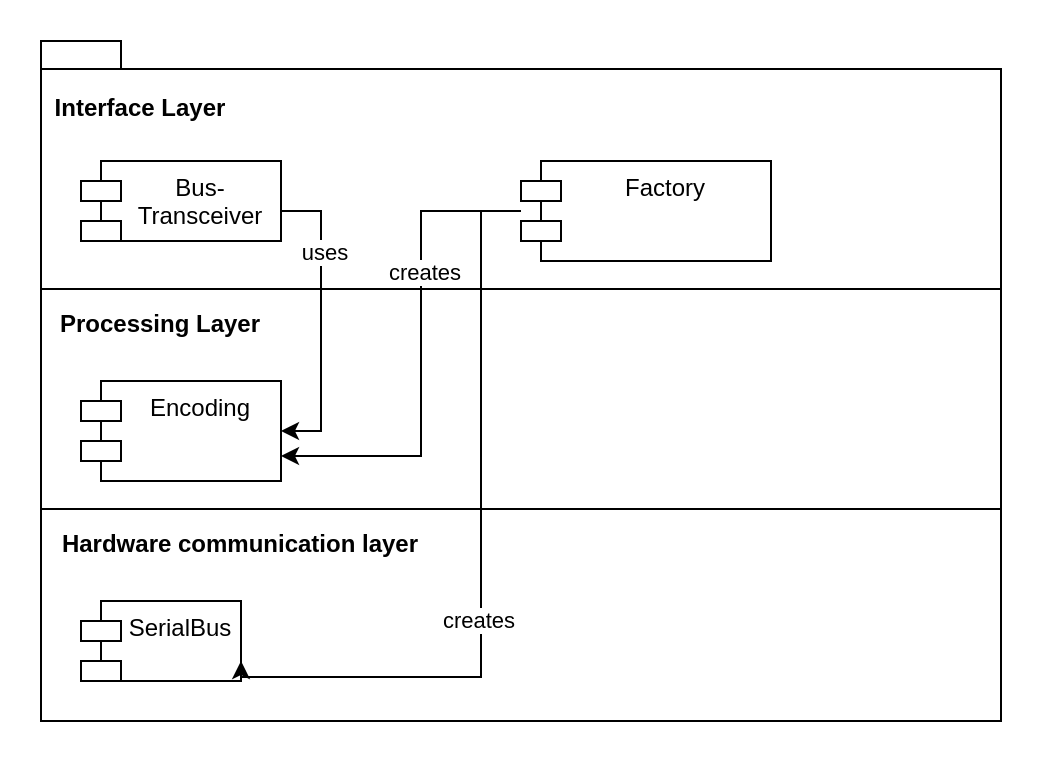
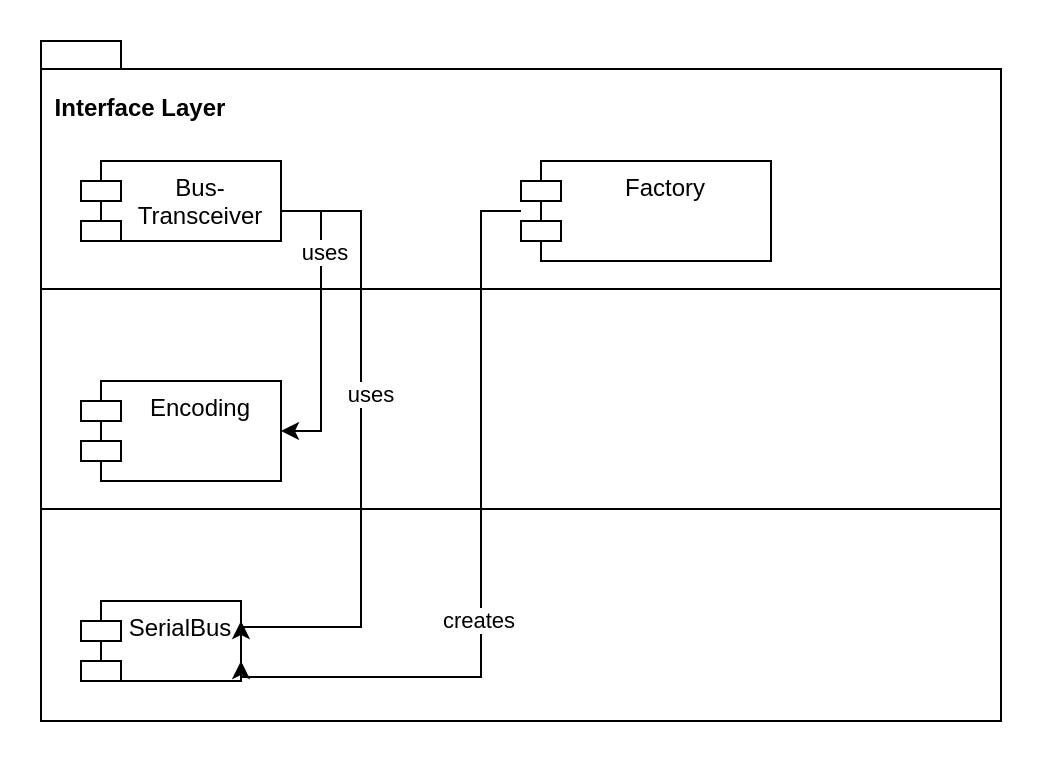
node "Processing Layer": removed
edge "Factory" -> "Encoding": removed, label "creates"
edge "Bus- Transceiver" -> "SerialBus": added, label "uses"
node "Hardware communication layer": removed
